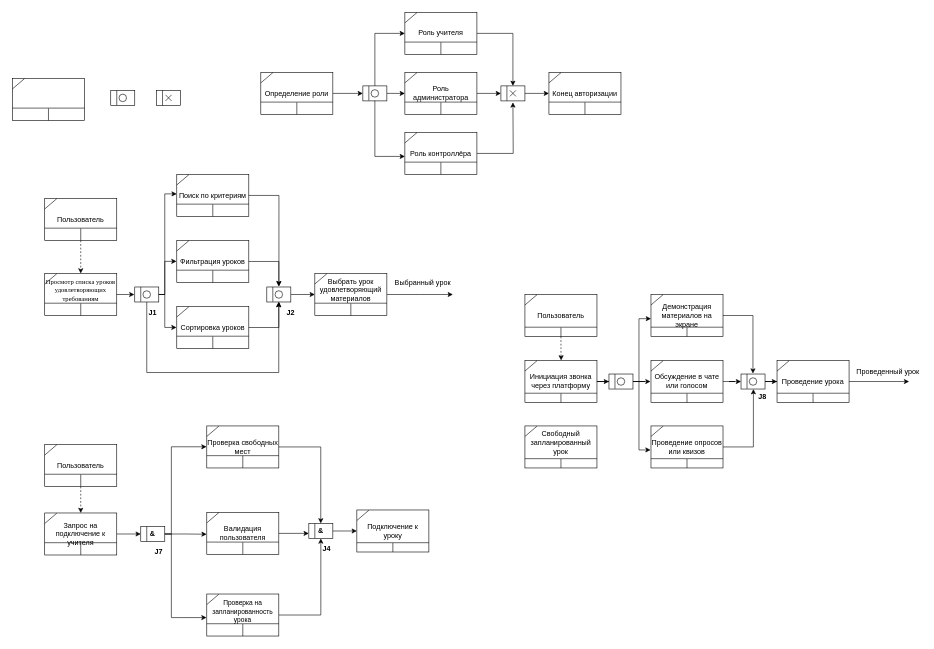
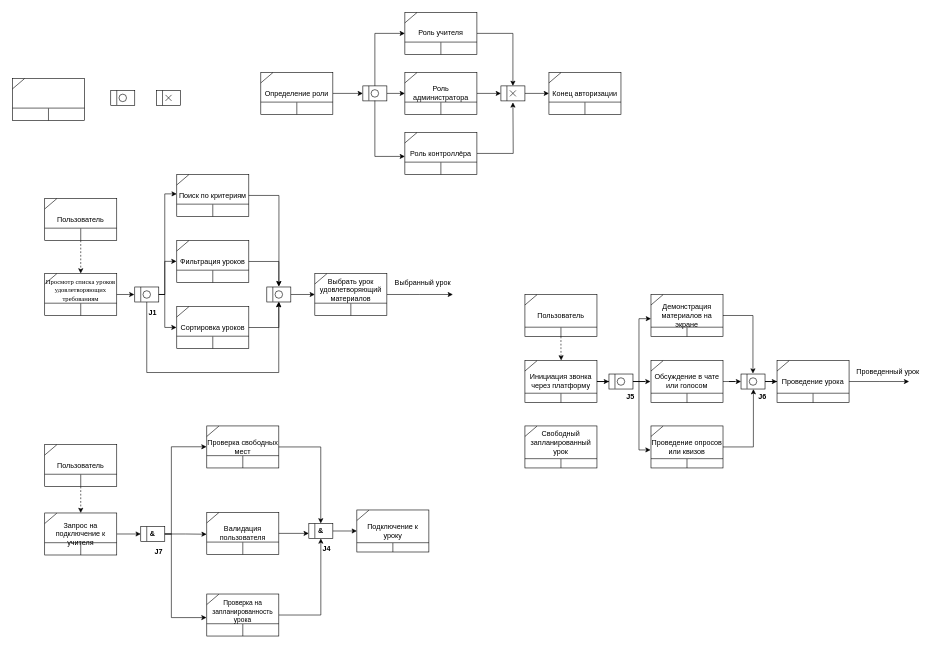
node "J2": removed
node "J5": added
node "J8": label "J8" -> "J6"
